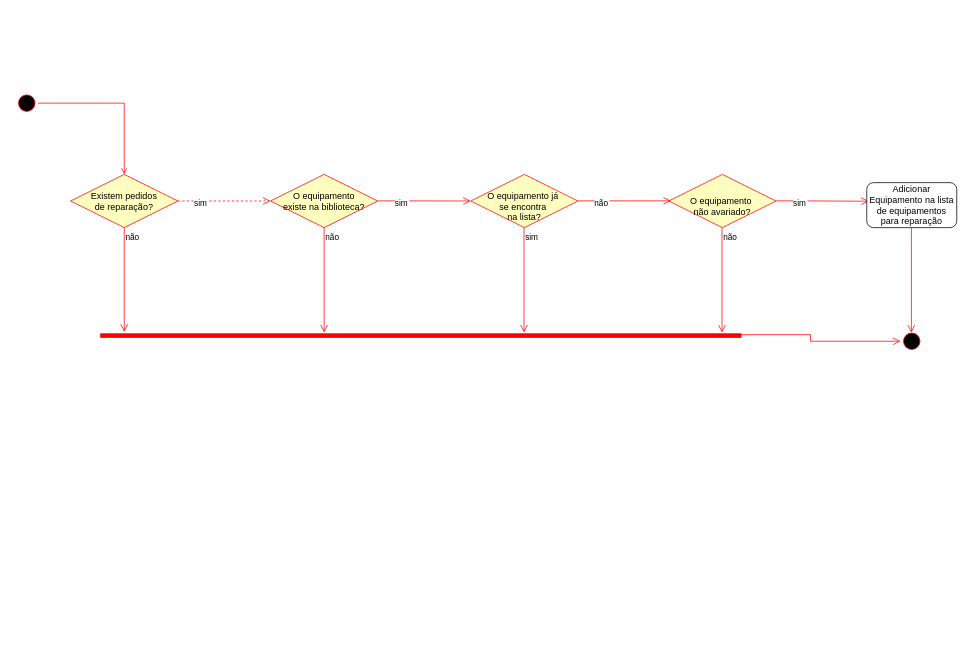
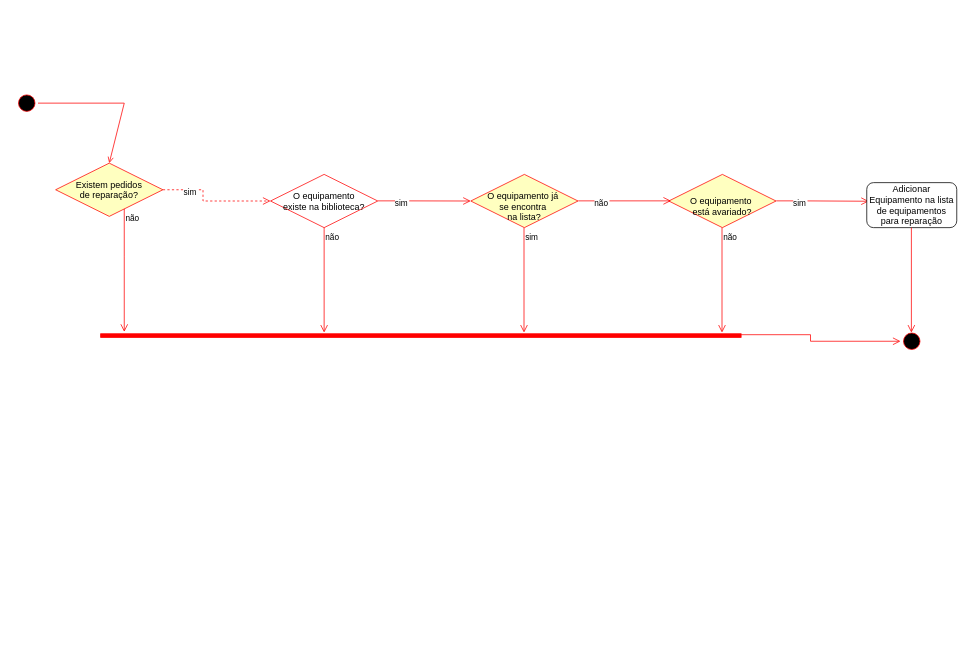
node "Existem pedidos de reparação?": moved (124, 201) -> (109, 190)
node "O equipamento existe na biblioteca?": fillcolor #ffffc0 -> #ffffff
node "O equipamento não avariado?": label "O equipamento não avariado?" -> "O equipamento está avariado?"
